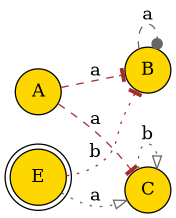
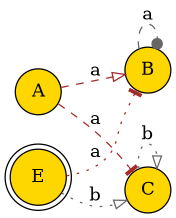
edge "A" -> "B": arrowhead tee -> onormal
edge "E" -> "B": label "b" -> "a"
edge "E" -> "C": label "a" -> "b"
